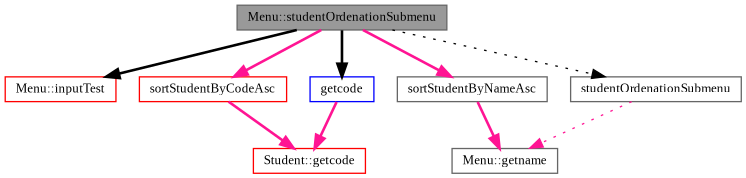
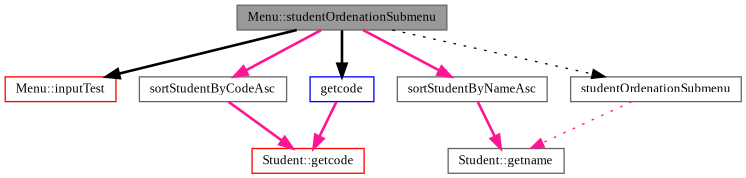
node "sortStudentByCodeAsc": color red -> gray40
node "Menu::getname": label "Menu::getname" -> "Student::getname"
